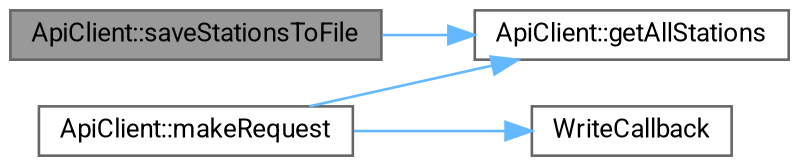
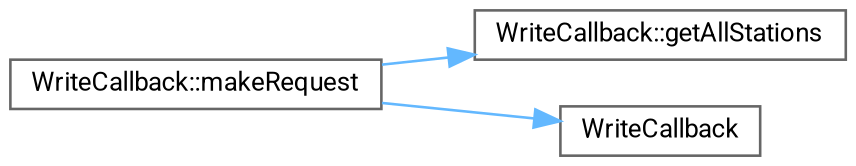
node "ApiClient::saveStationsToFile": removed
node "ApiClient::getAllStations": label "ApiClient::getAllStations" -> "WriteCallback::getAllStations"
node "ApiClient::makeRequest": label "ApiClient::makeRequest" -> "WriteCallback::makeRequest"
